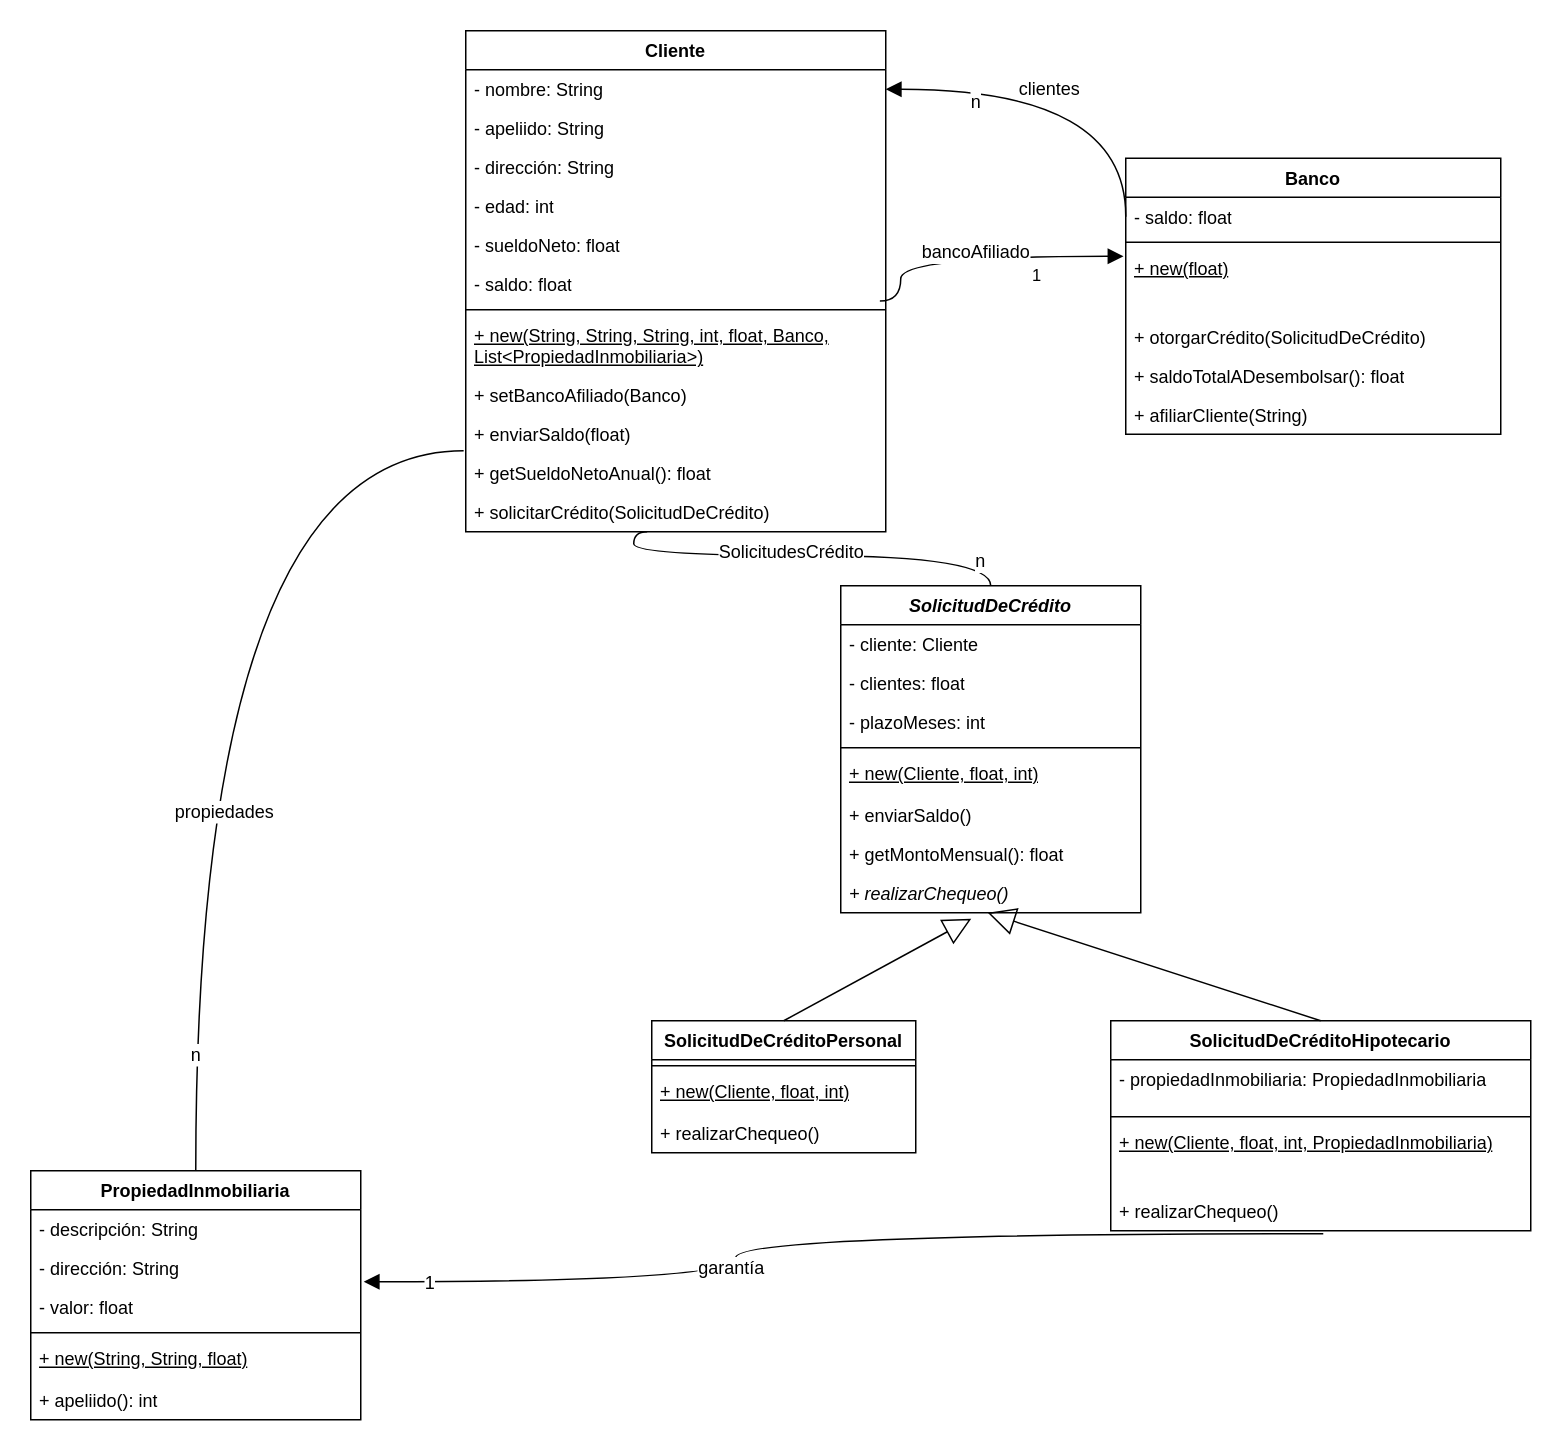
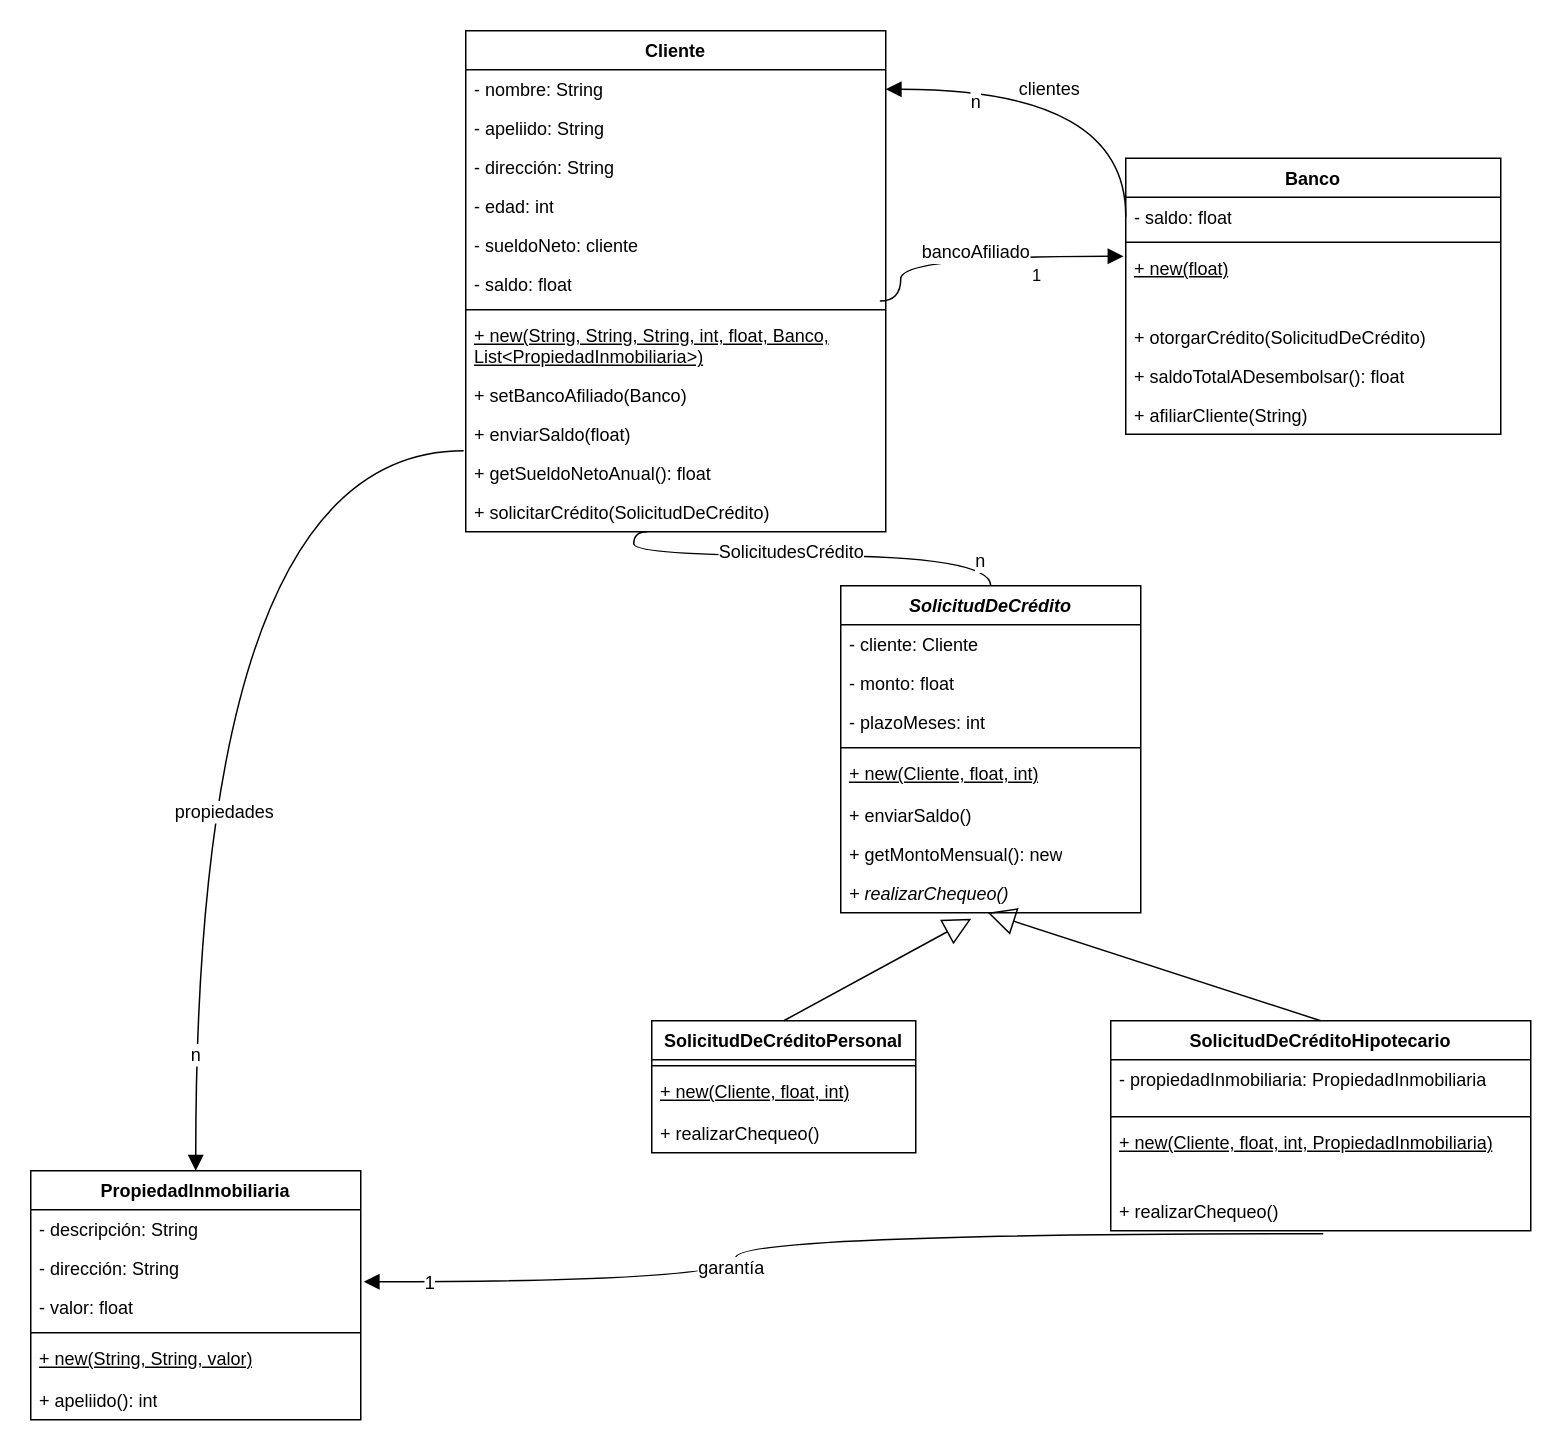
node "- sueldoNeto: float": label "- sueldoNeto: float" -> "- sueldoNeto: cliente"
node "- clientes: float": label "- clientes: float" -> "- monto: float"
node "+ getMontoMensual(): float": label "+ getMontoMensual(): float" -> "+ getMontoMensual(): new"
edge "+ getSueldoNetoAnual(): float" -- "PropiedadInmobiliaria": arrowhead none -> block
node "+ new(String, String, float)": label "+ new(String, String, float)" -> "+ new(String, String, valor)"
